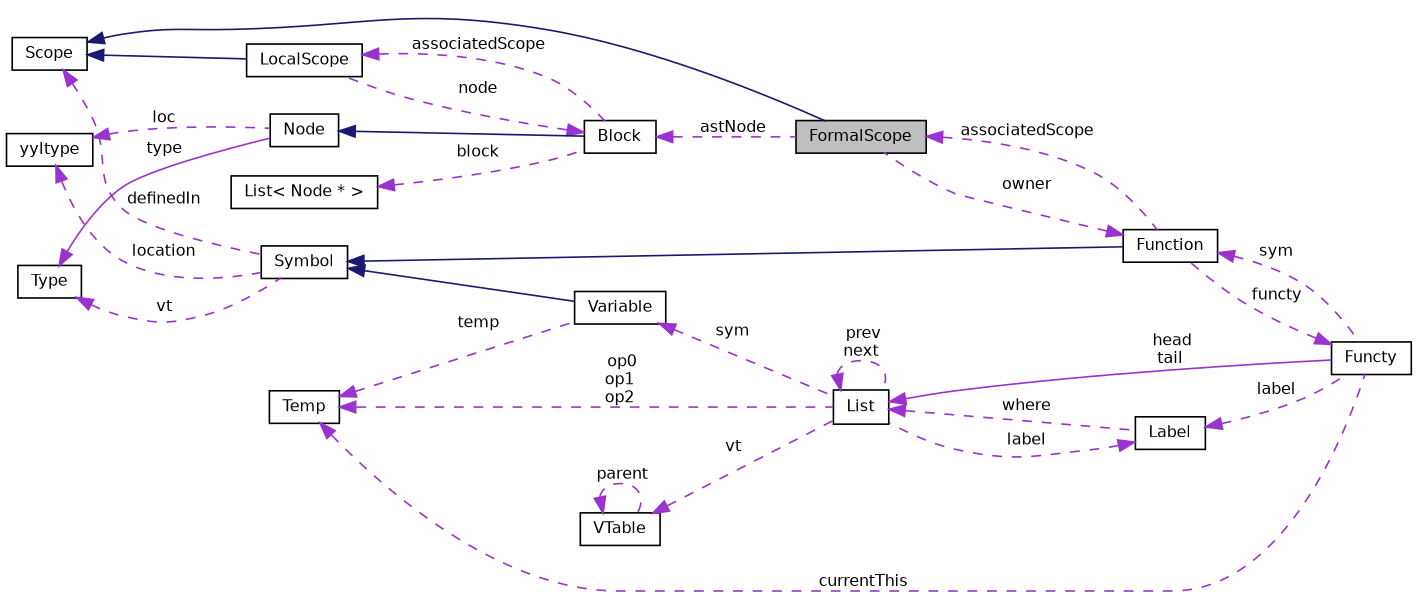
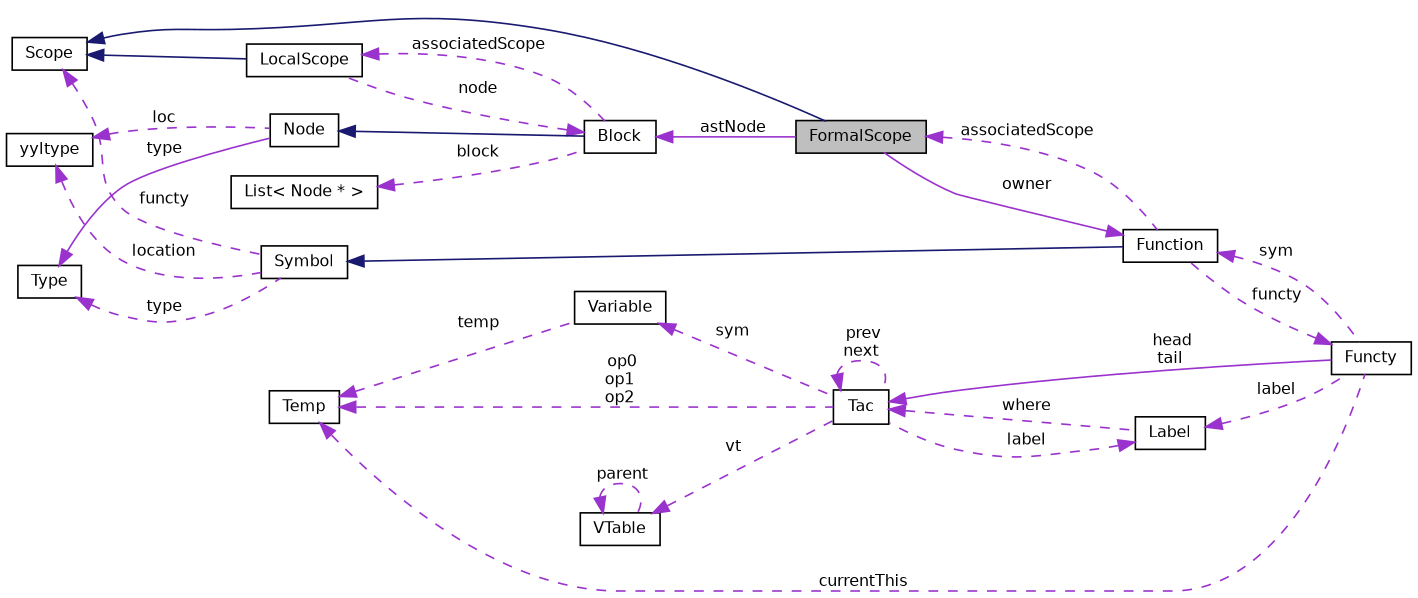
edge "FormalScope" -> "Block": style dashed -> solid
edge "Symbol" -> "Scope": label " definedIn" -> " functy"
edge "FormalScope" -> "Function": style dashed -> solid
edge "Variable" -> "Symbol": removed
edge "Symbol" -> "Type": label " vt" -> " type"
node "List": label "List" -> "Tac"
